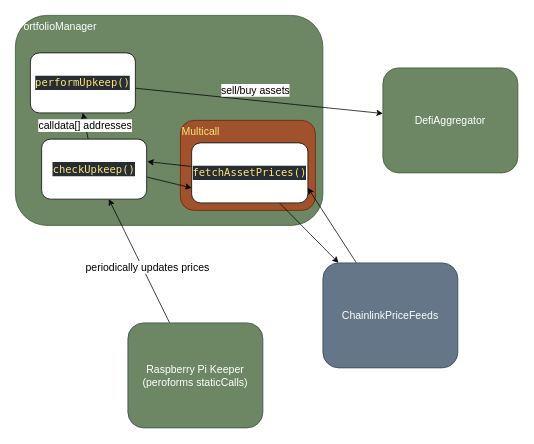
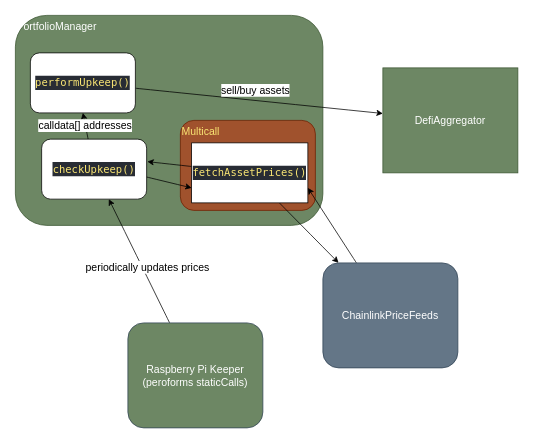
node "DefiAggregator": shape rounded rectangle -> rectangle
node "fetchAssetPrices()": shape rounded rectangle -> rectangle
